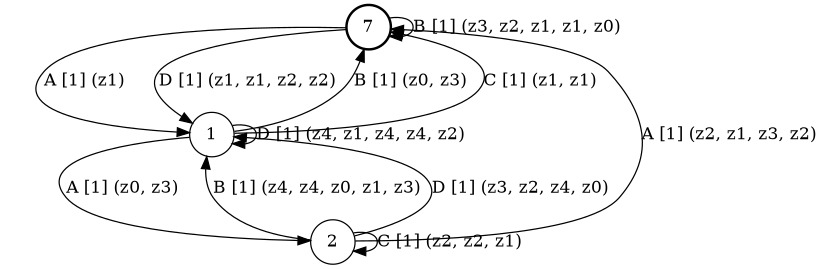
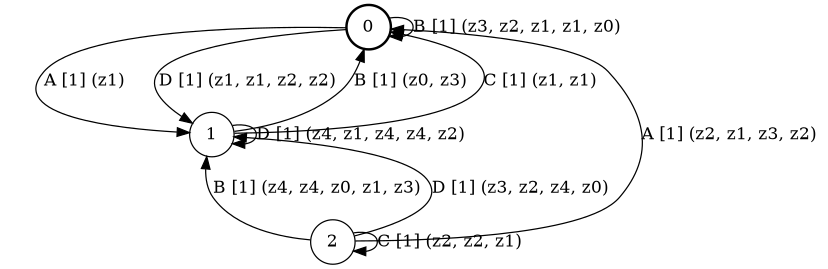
node "7": label "7" -> "0"
edge "1" -> "2": removed, label "A [1] (z0, z3)"
